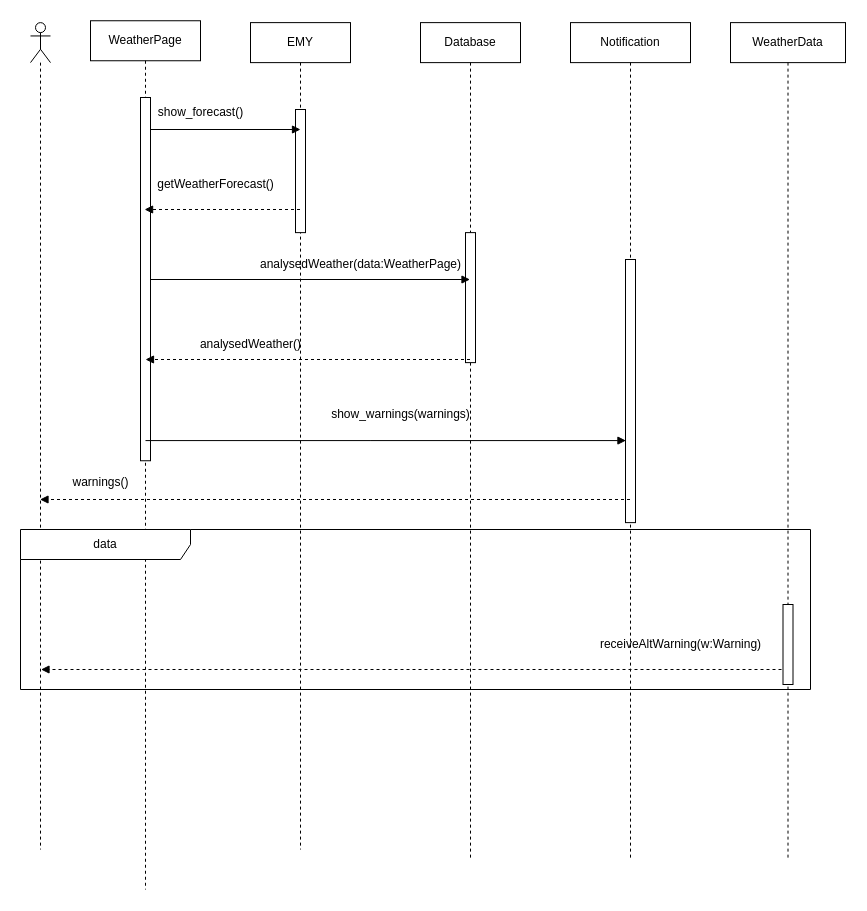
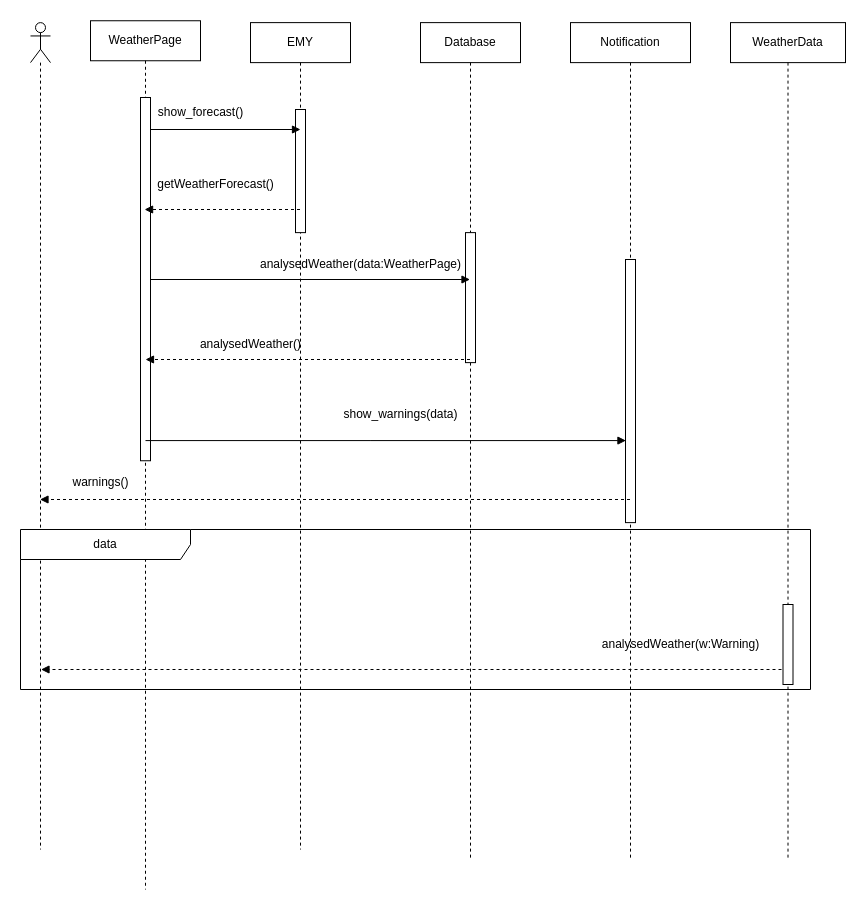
node "show_warnings(warnings)": label "show_warnings(warnings)" -> "show_warnings(data)"
node "receiveAltWarning(w:Warning)": label "receiveAltWarning(w:Warning)" -> "analysedWeather(w:Warning)"
